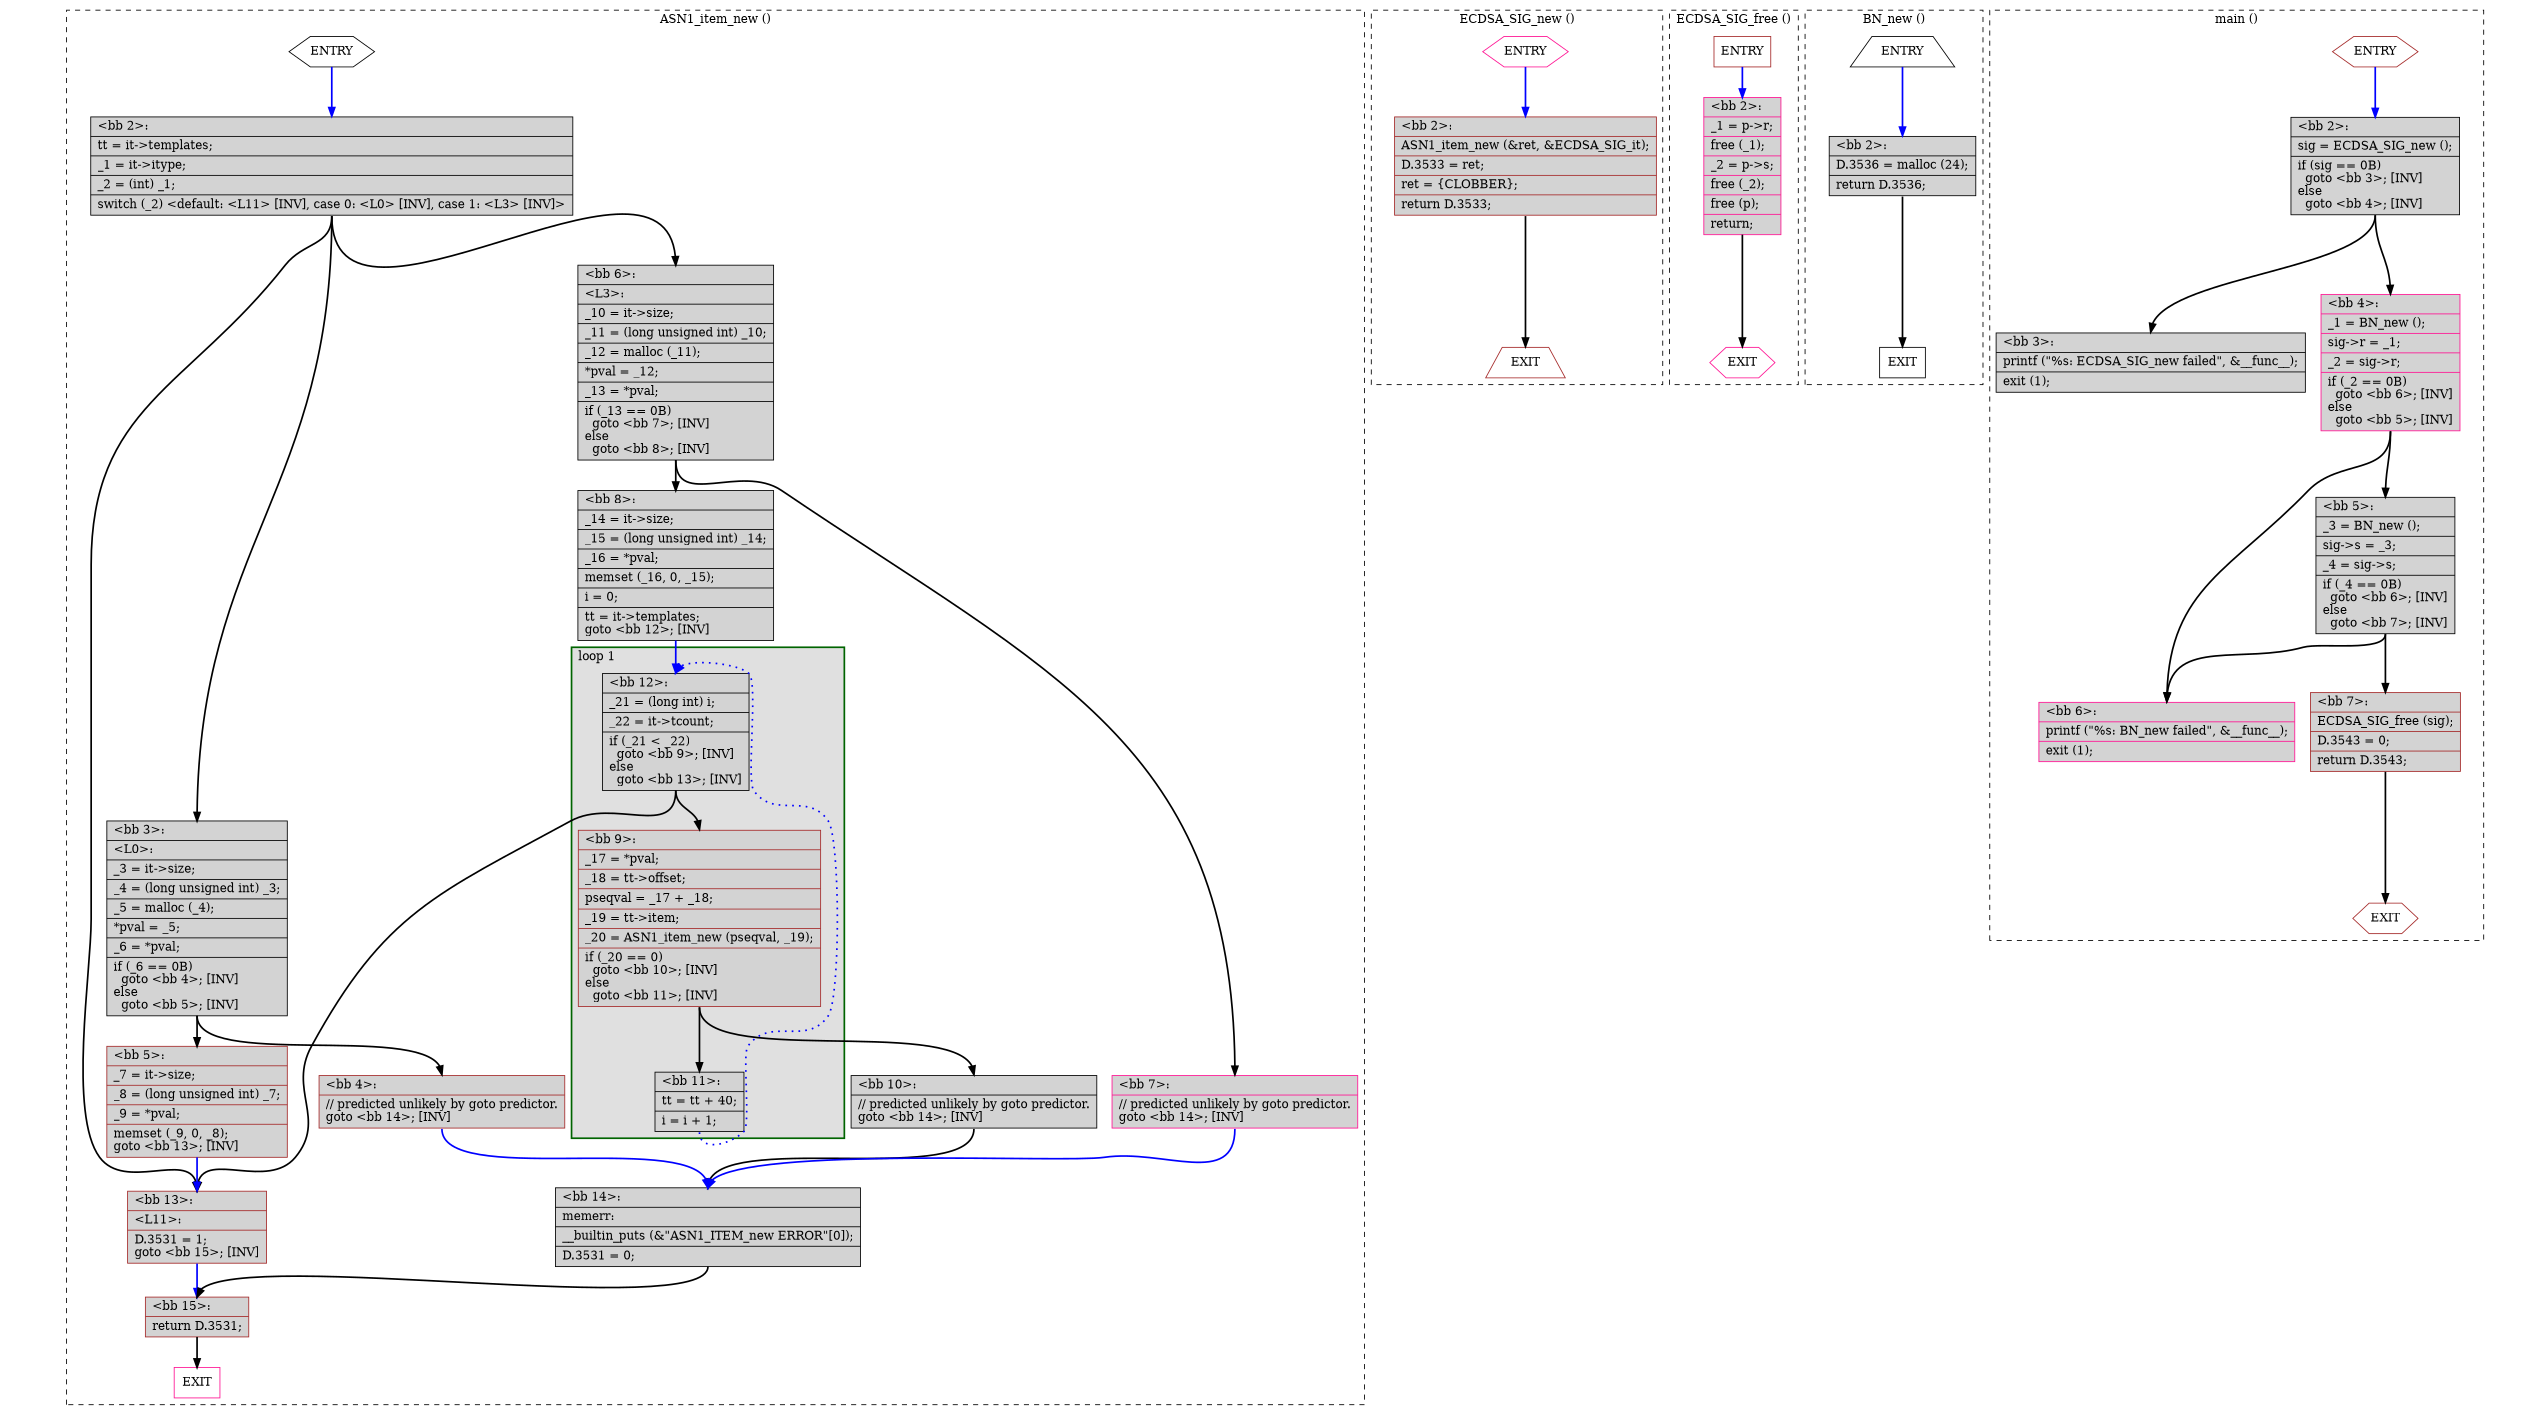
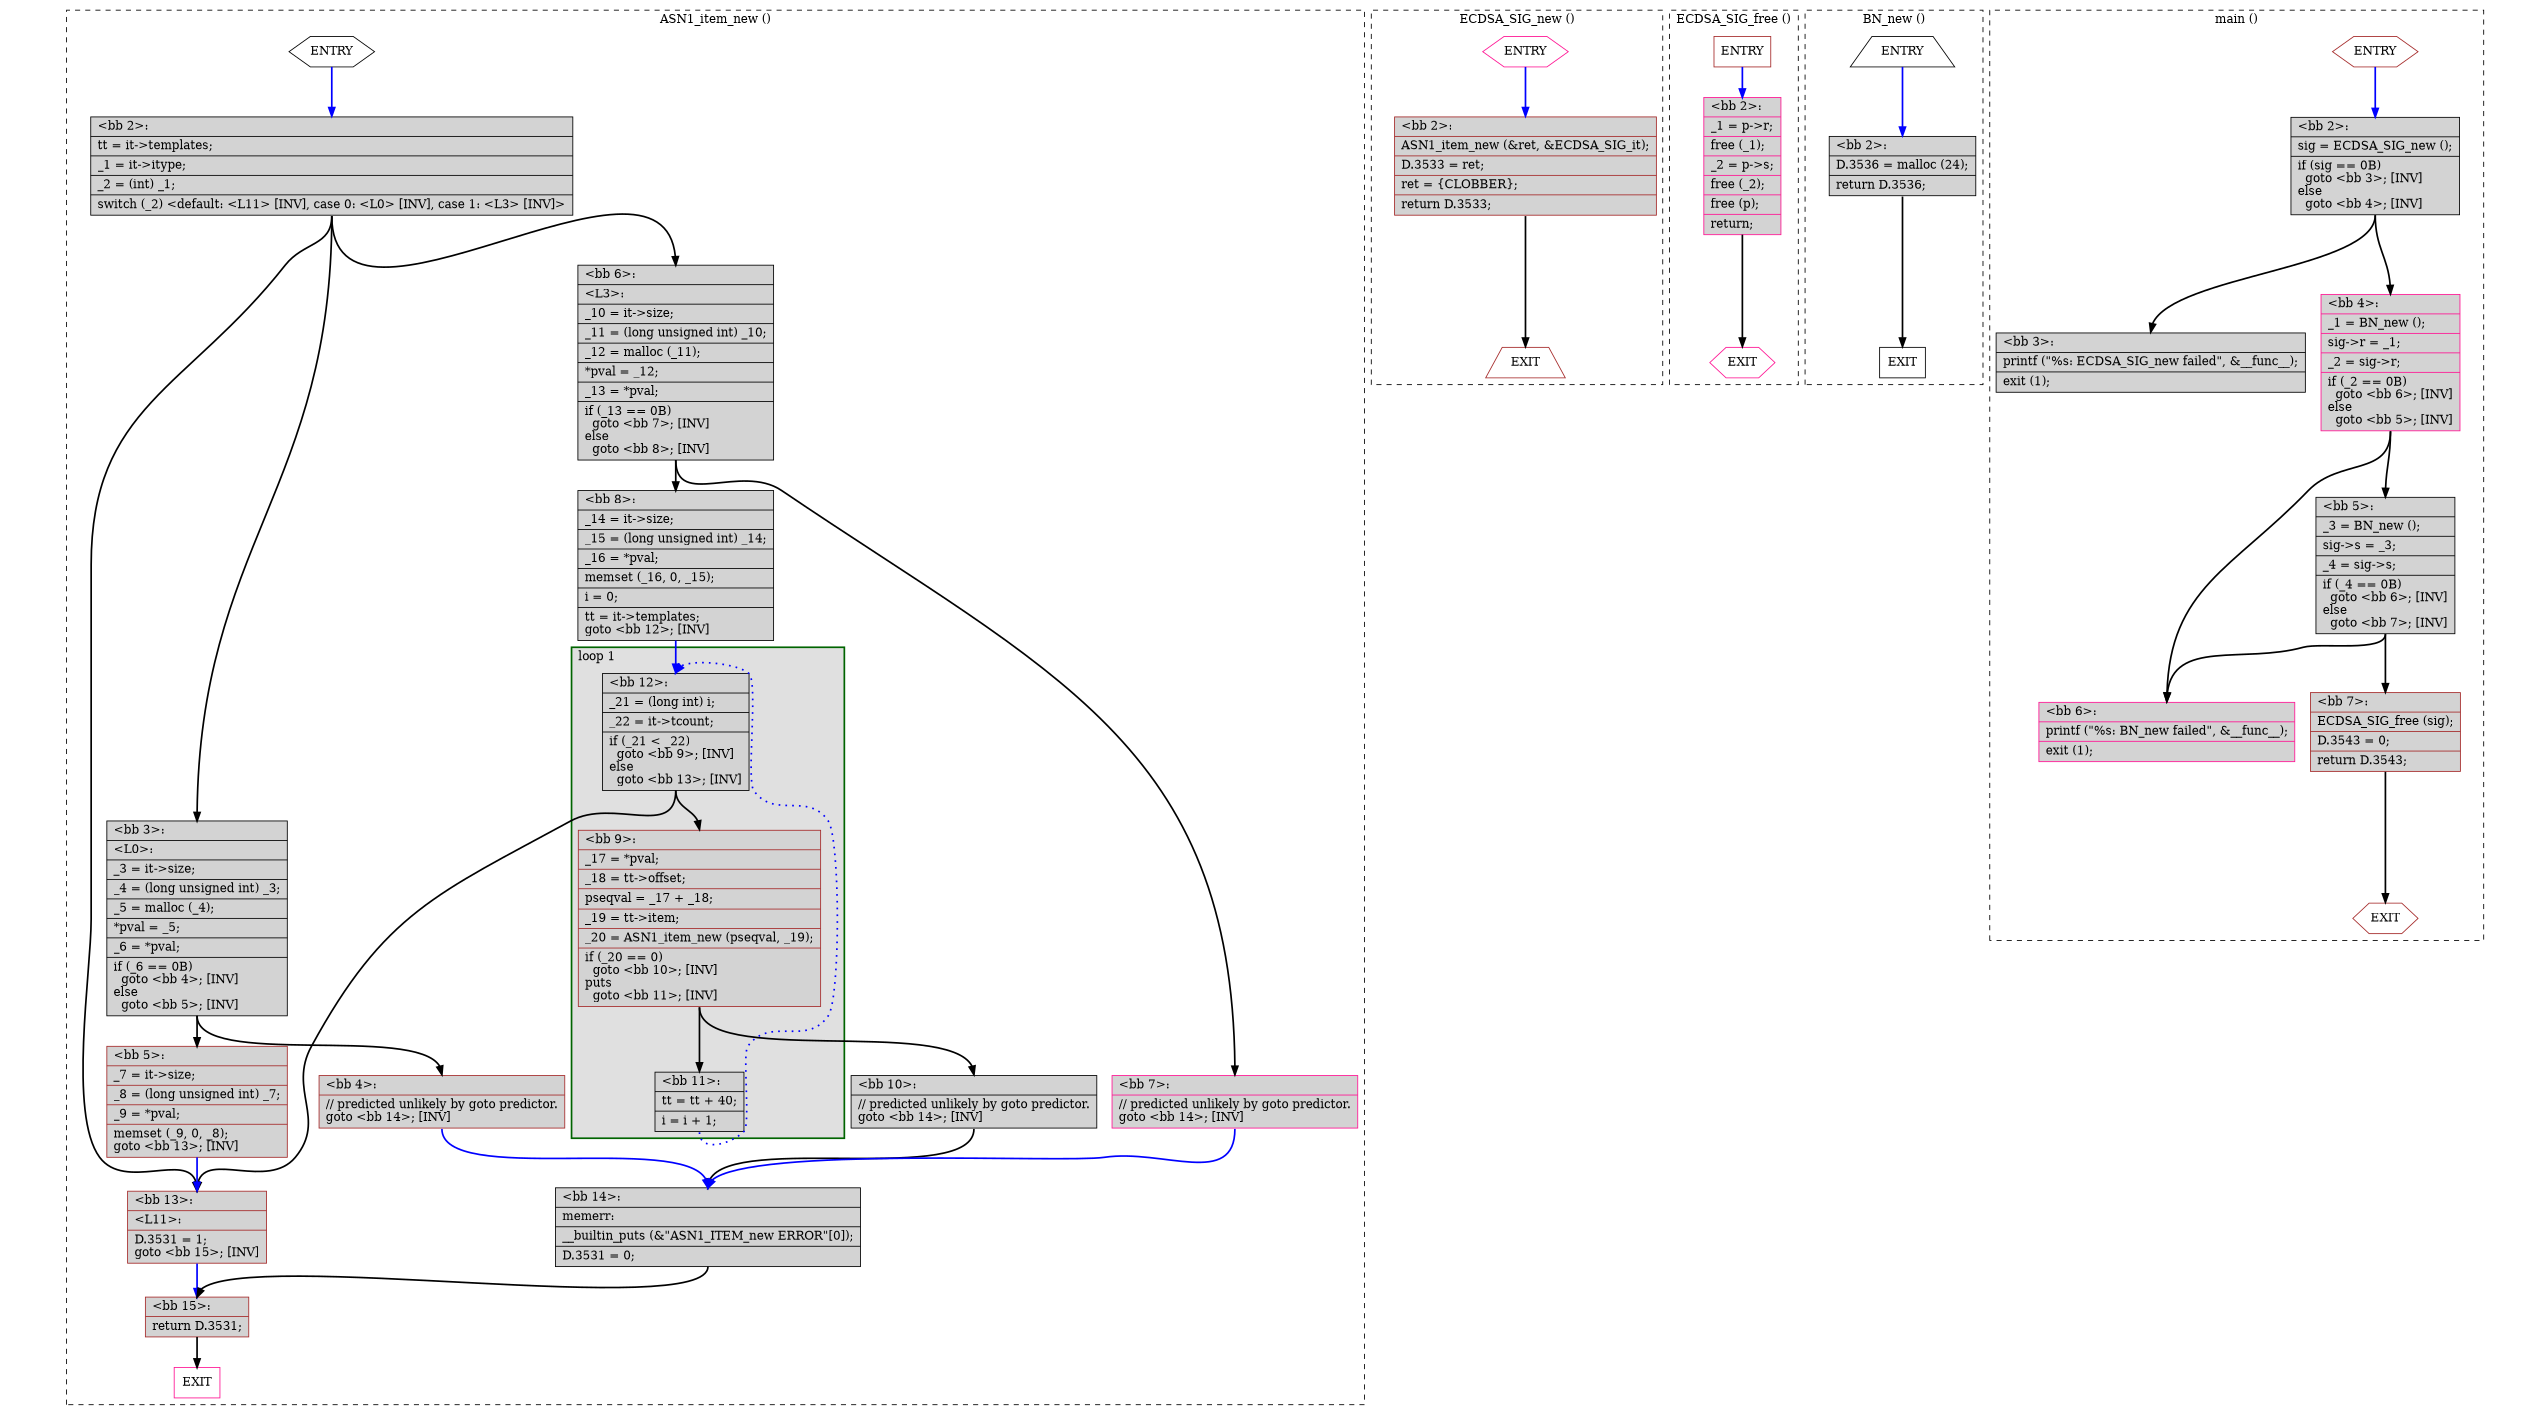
node "<bb 9>:": text "else" -> "puts"
